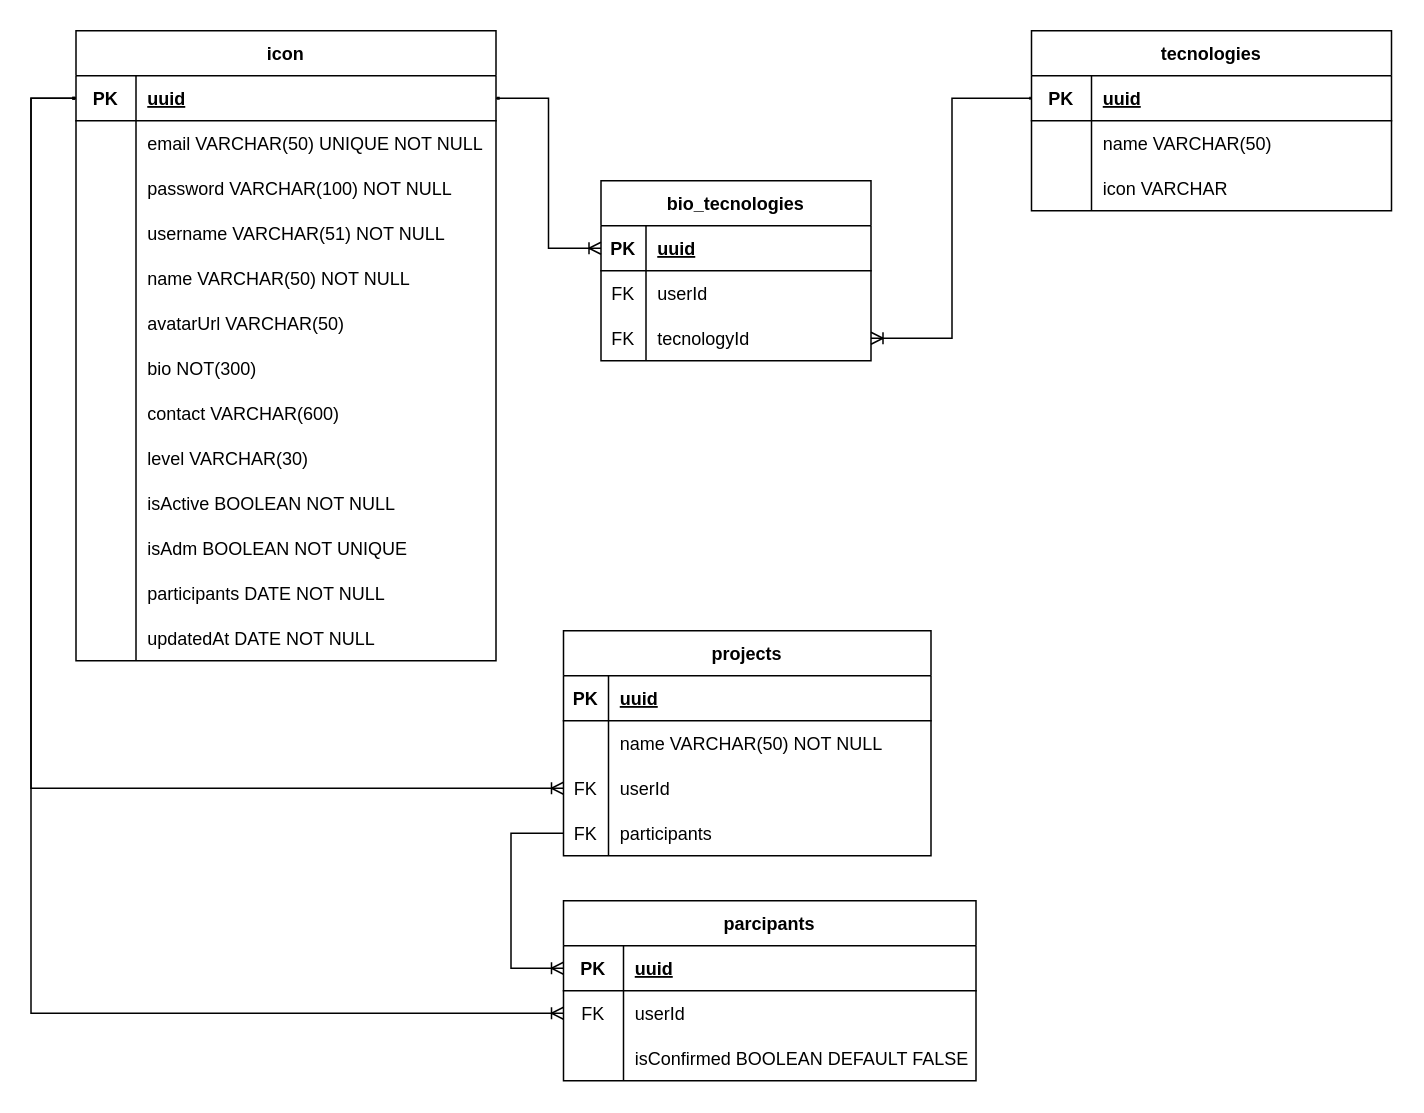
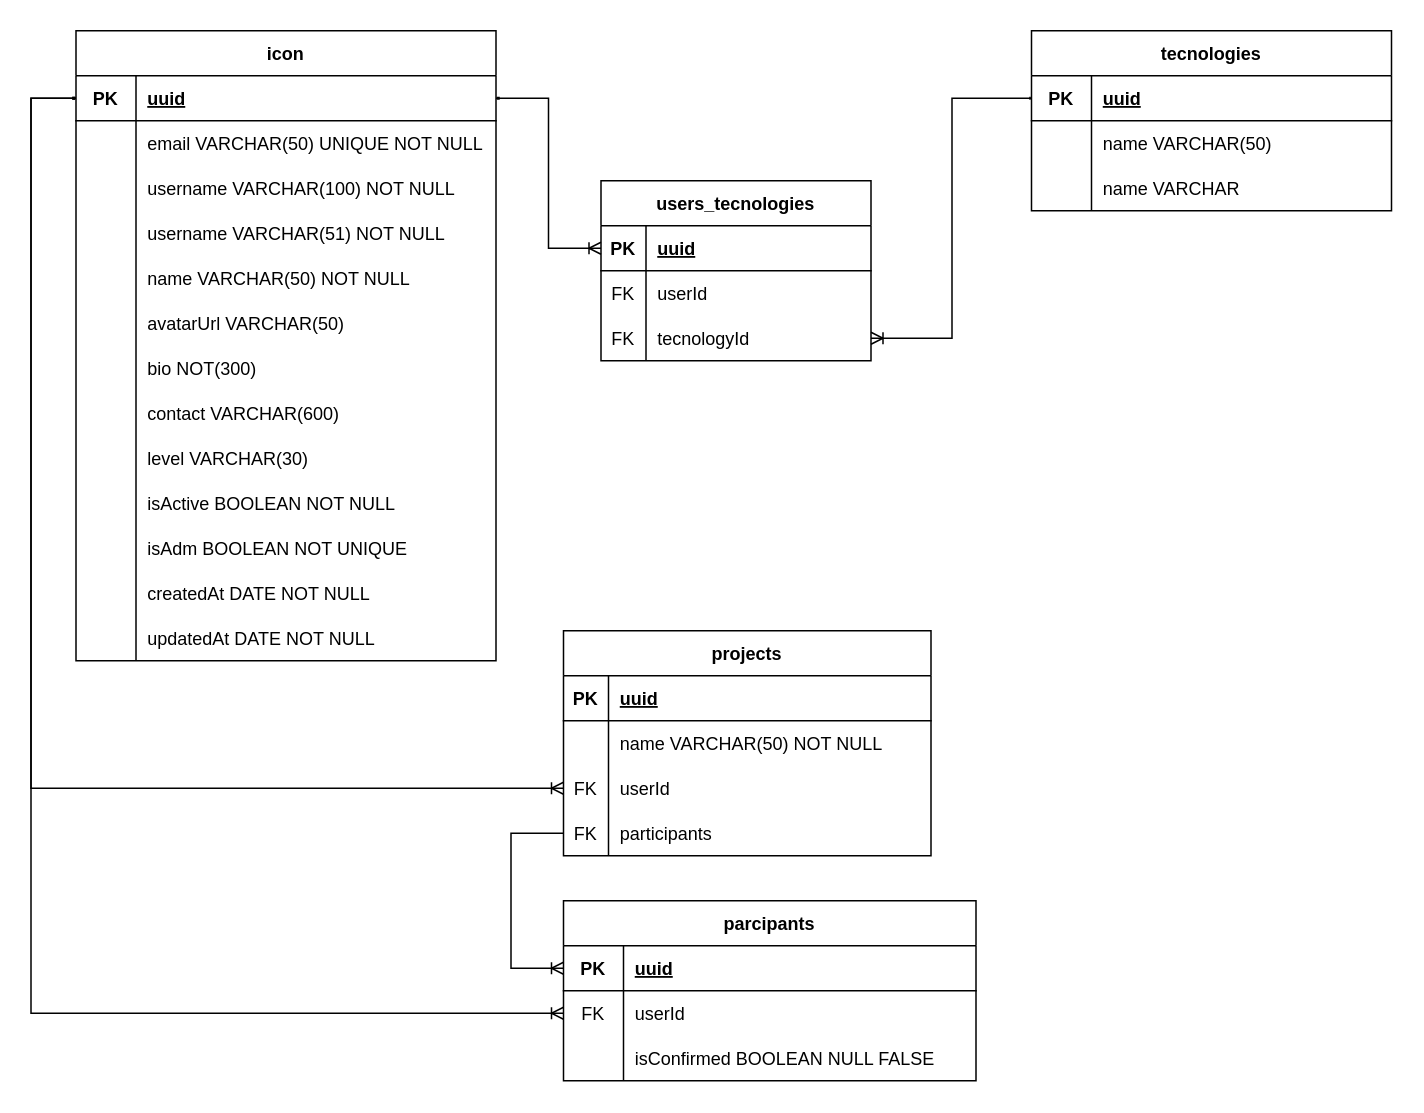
node "password VARCHAR(100) NOT NULL": label "password VARCHAR(100) NOT NULL" -> "username VARCHAR(100) NOT NULL"
node "icon VARCHAR": label "icon VARCHAR" -> "name VARCHAR"
node "bio_tecnologies": label "bio_tecnologies" -> "users_tecnologies"
node "participants DATE NOT NULL": label "participants DATE NOT NULL" -> "createdAt DATE NOT NULL"
node "isConfirmed BOOLEAN DEFAULT FALSE": label "isConfirmed BOOLEAN DEFAULT FALSE" -> "isConfirmed BOOLEAN NULL FALSE"
